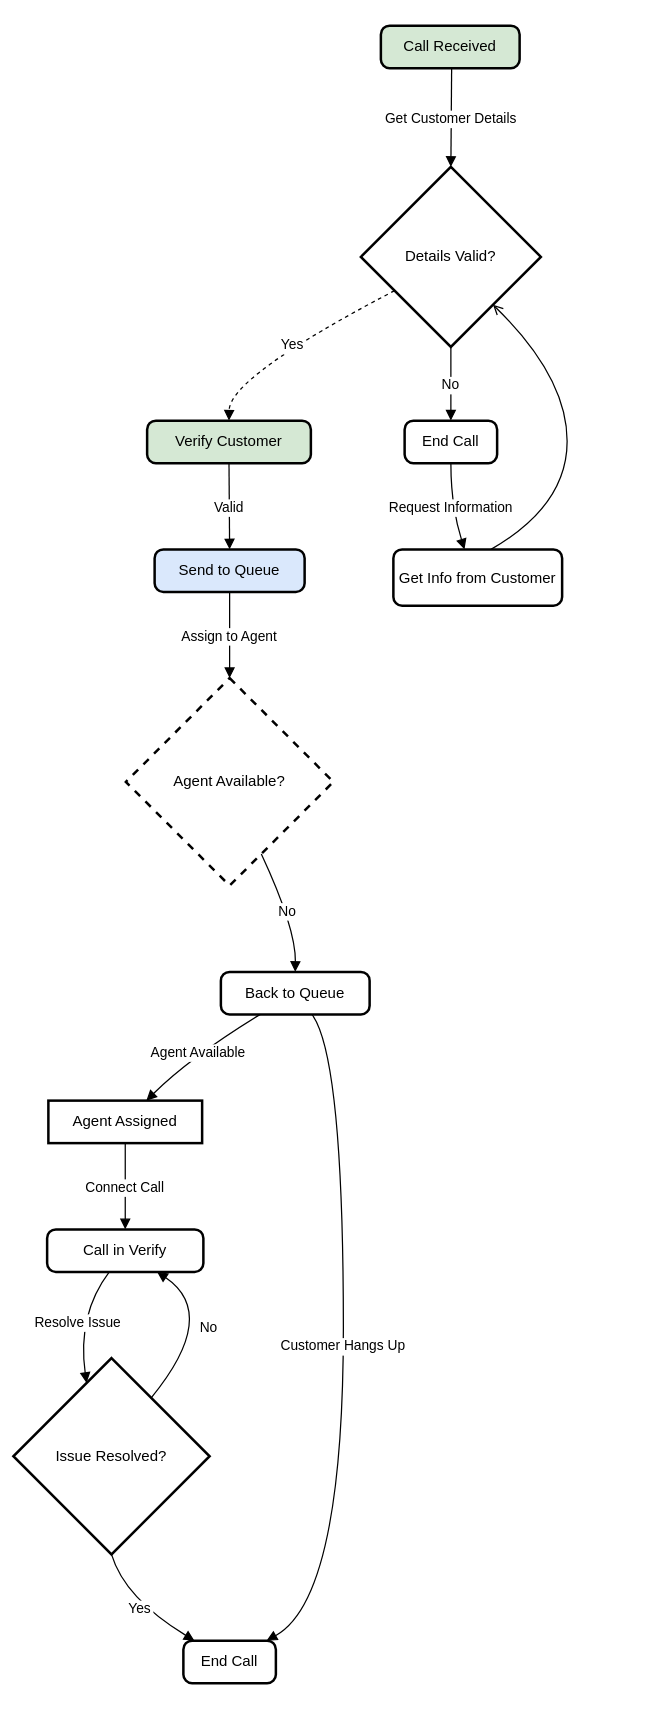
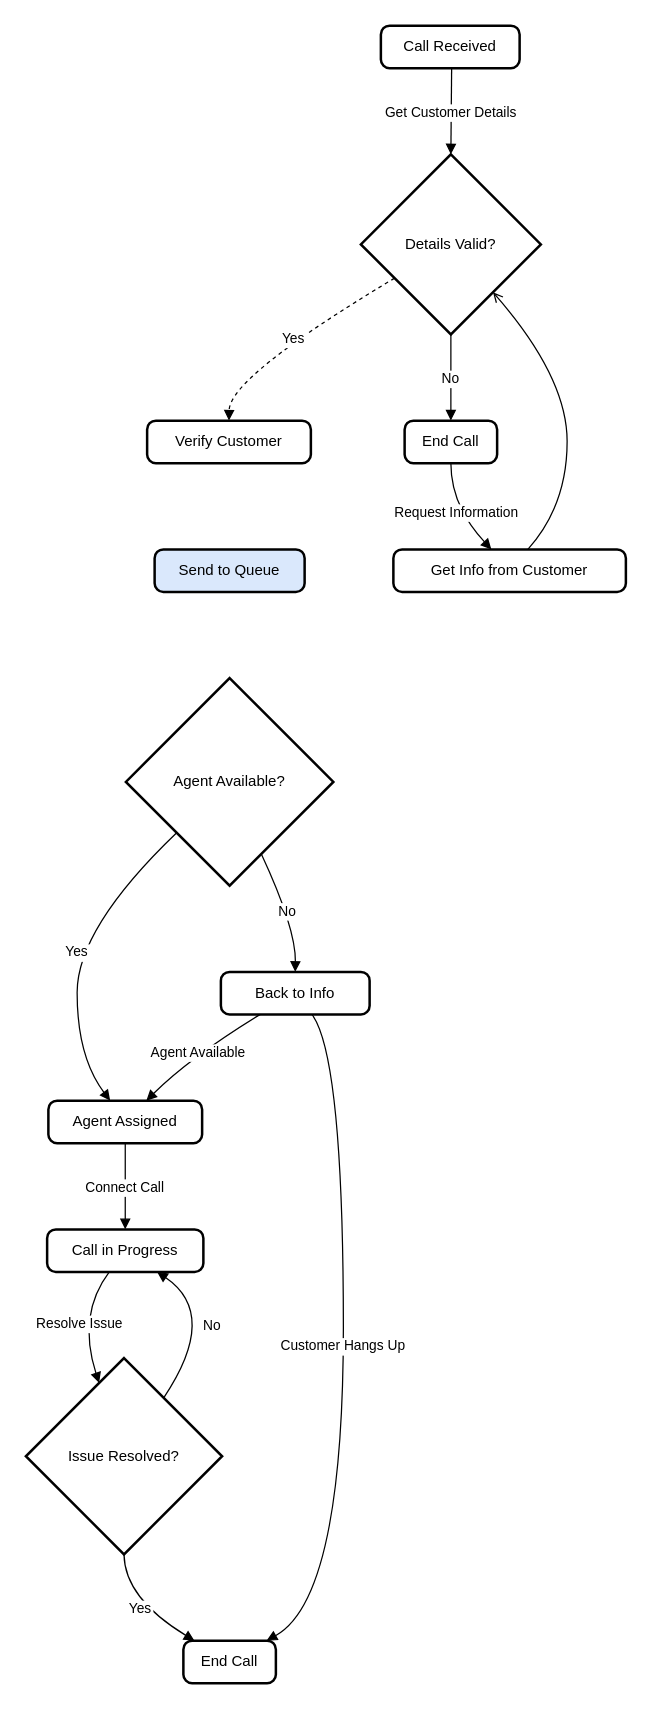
node "Call Received": fillcolor #d5e8d4 -> #ffffff
node "Details Valid?": moved (451, 257) -> (451, 244)
node "Verify Customer": fillcolor #d5e8d4 -> #ffffff
edge "Verify Customer" -> "Send to Queue": removed, label "Valid"
node "Get Info from Customer": size 169x56 -> 233x43
edge "Send to Queue" -> "Agent Available?": removed, label "Assign to Agent"
node "Agent Available?": style dashed -> solid
edge "Agent Available?" -> "Agent Assigned": added, label "Yes"
node "Back to Queue": label "Back to Queue" -> "Back to Info"
node "Agent Assigned": shape rectangle -> rounded rectangle
node "Call in Verify": label "Call in Verify" -> "Call in Progress"
node "Issue Resolved?": moved (111, 1456) -> (124, 1456)
